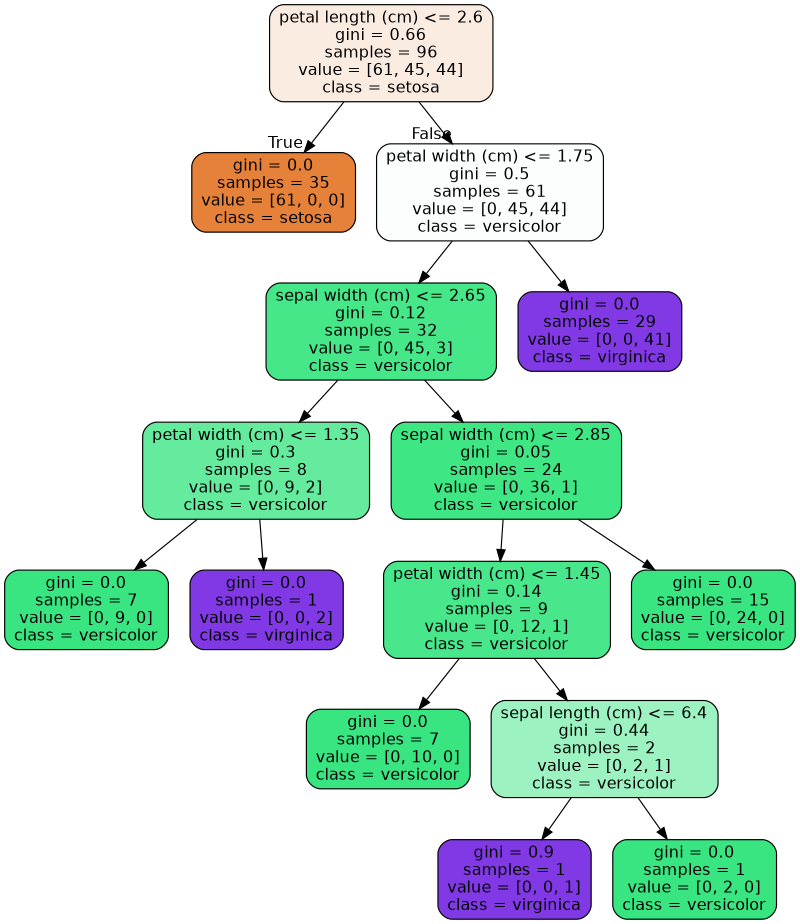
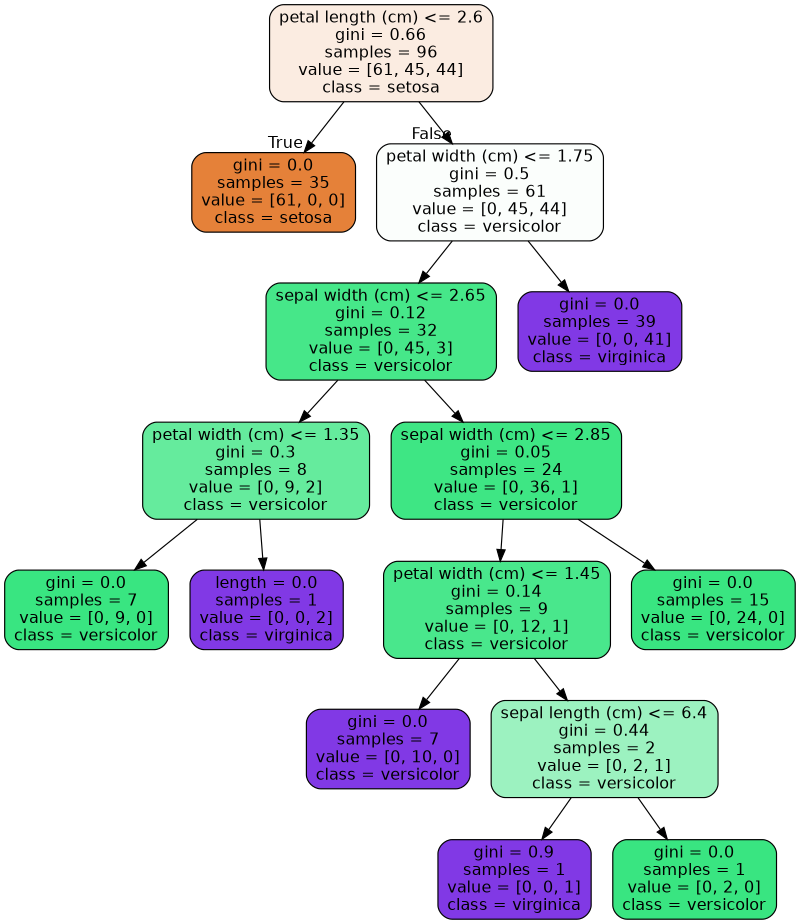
node "gini = 0.0 samples = 29 value = [0, 0, 41] class = virginica": label "gini = 0.0 samples = 29 value = [0, 0, 41] class = virginica" -> "gini = 0.0 samples = 39 value = [0, 0, 41] class = virginica"
node "gini = 0.0 samples = 1 value = [0, 0, 2] class = virginica": label "gini = 0.0 samples = 1 value = [0, 0, 2] class = virginica" -> "length = 0.0 samples = 1 value = [0, 0, 2] class = virginica"
node "gini = 0.0 samples = 7 value = [0, 10, 0] class = versicolor": fillcolor #39e581 -> #8139e5
